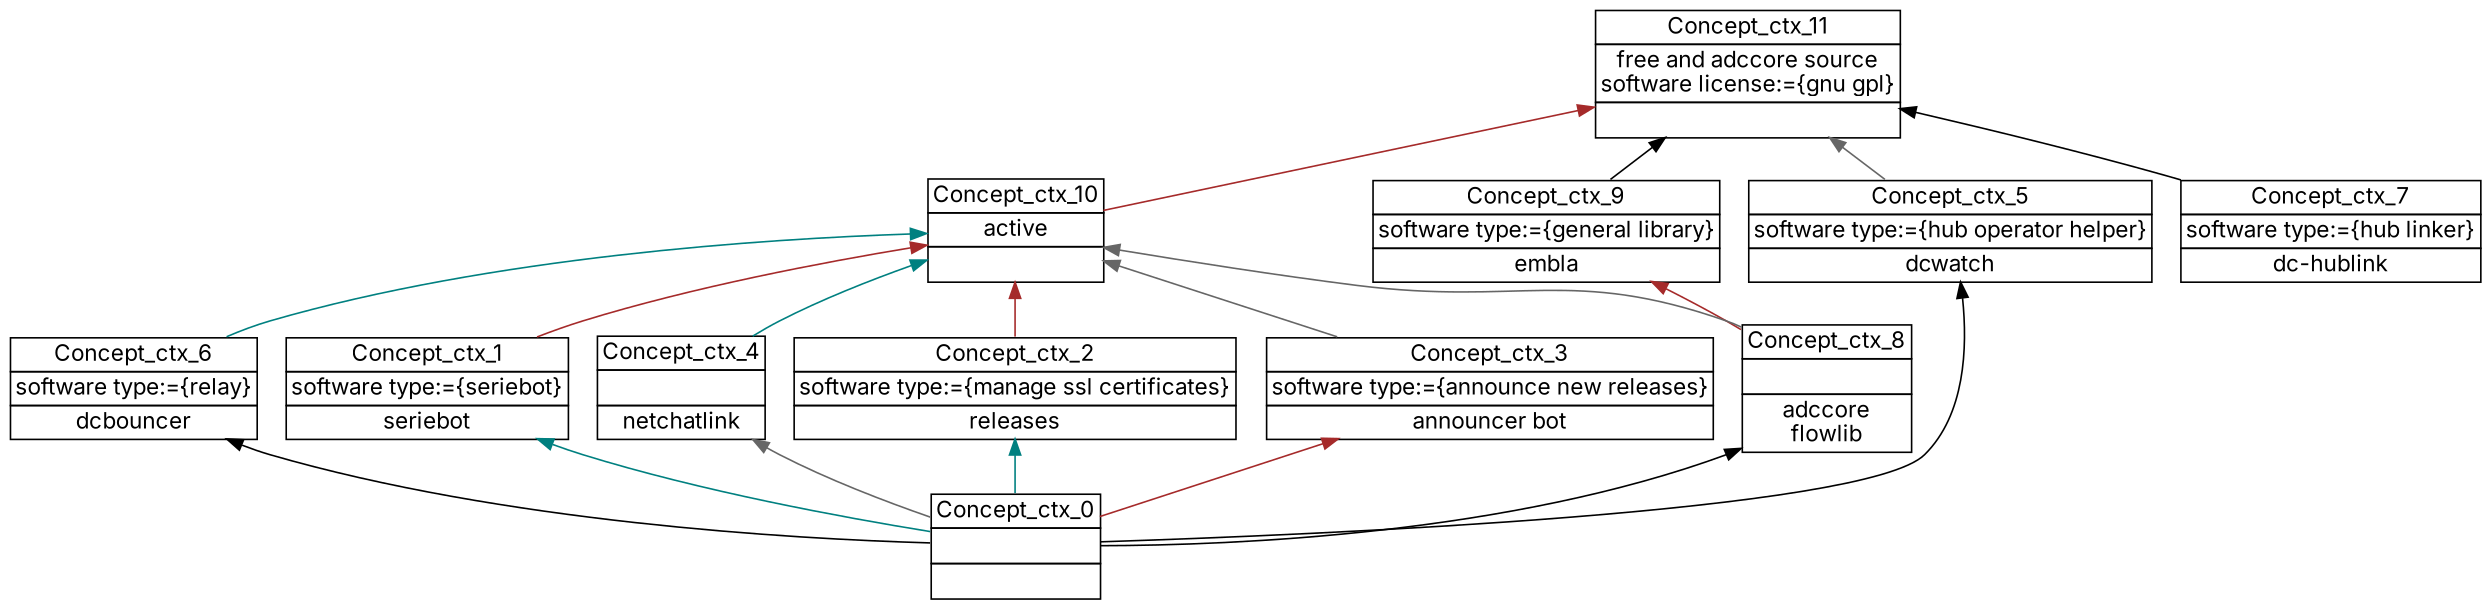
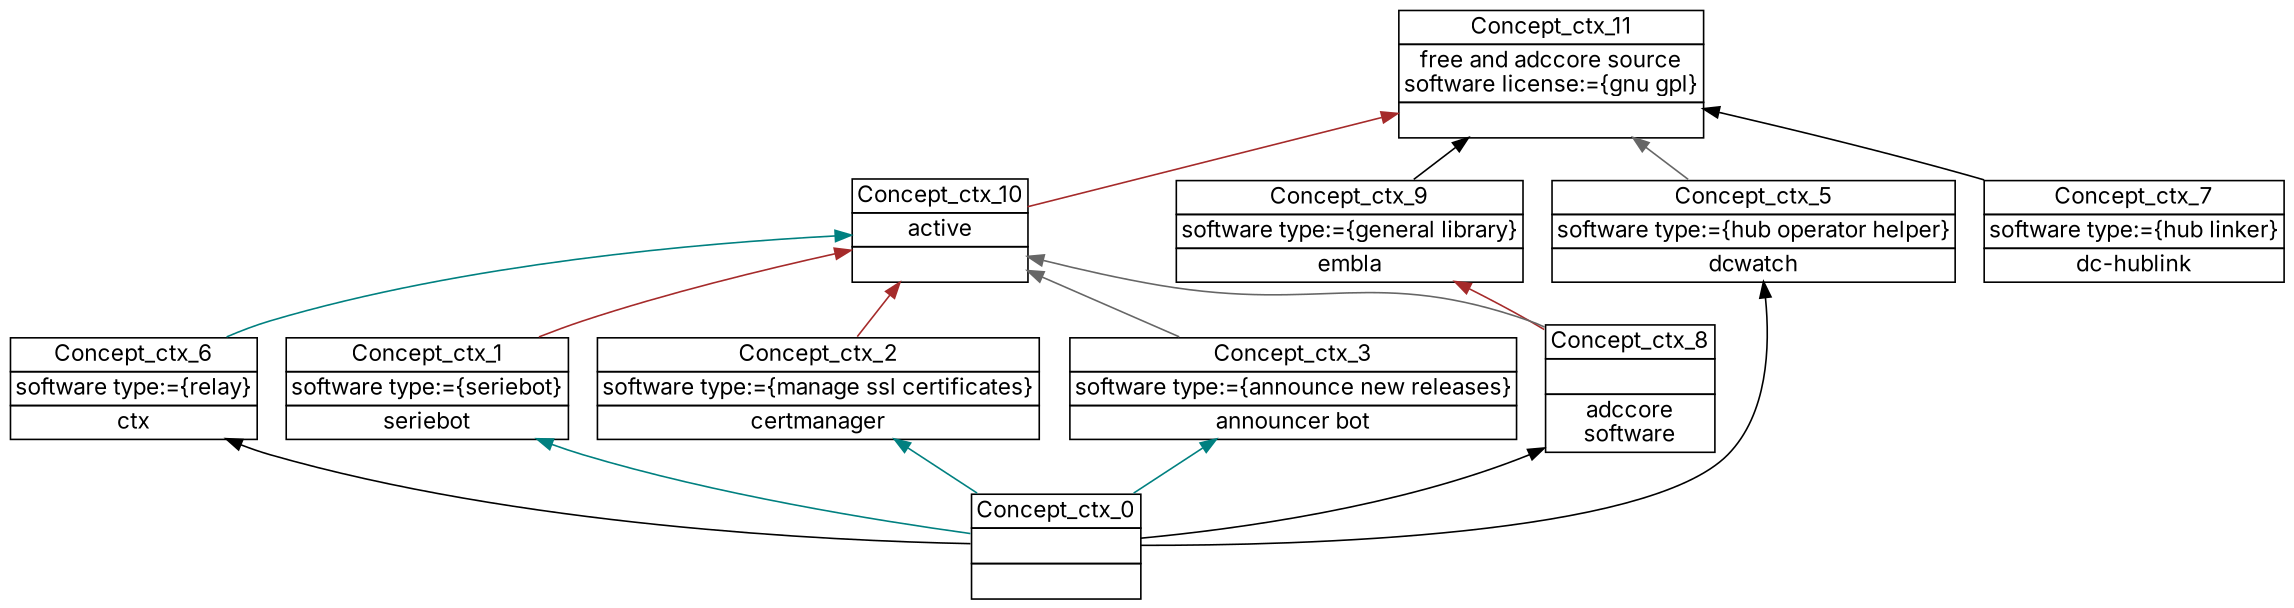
node "Concept_ctx_4": removed
node "Concept_ctx_6": text "dcbouncer" -> "ctx"
node "Concept_ctx_2": text "releases" -> "certmanager"
node "Concept_ctx_8": text "flowlib" -> "software"
edge "Concept_ctx_0" -> "Concept_ctx_3": color brown -> teal
